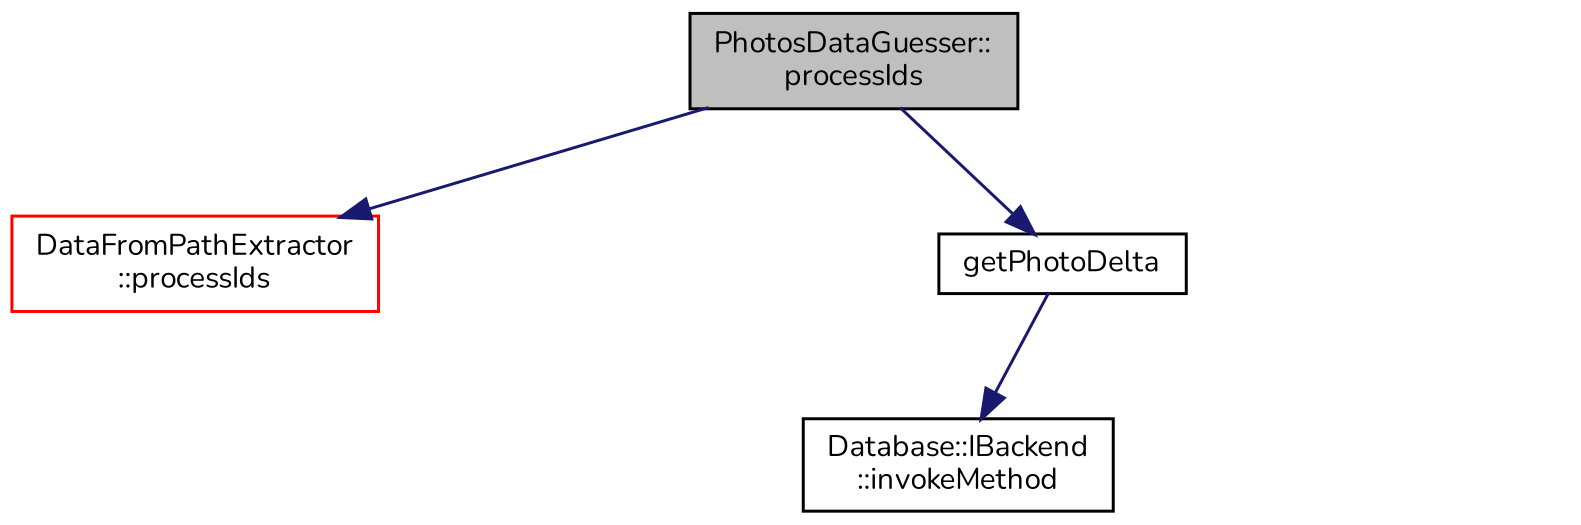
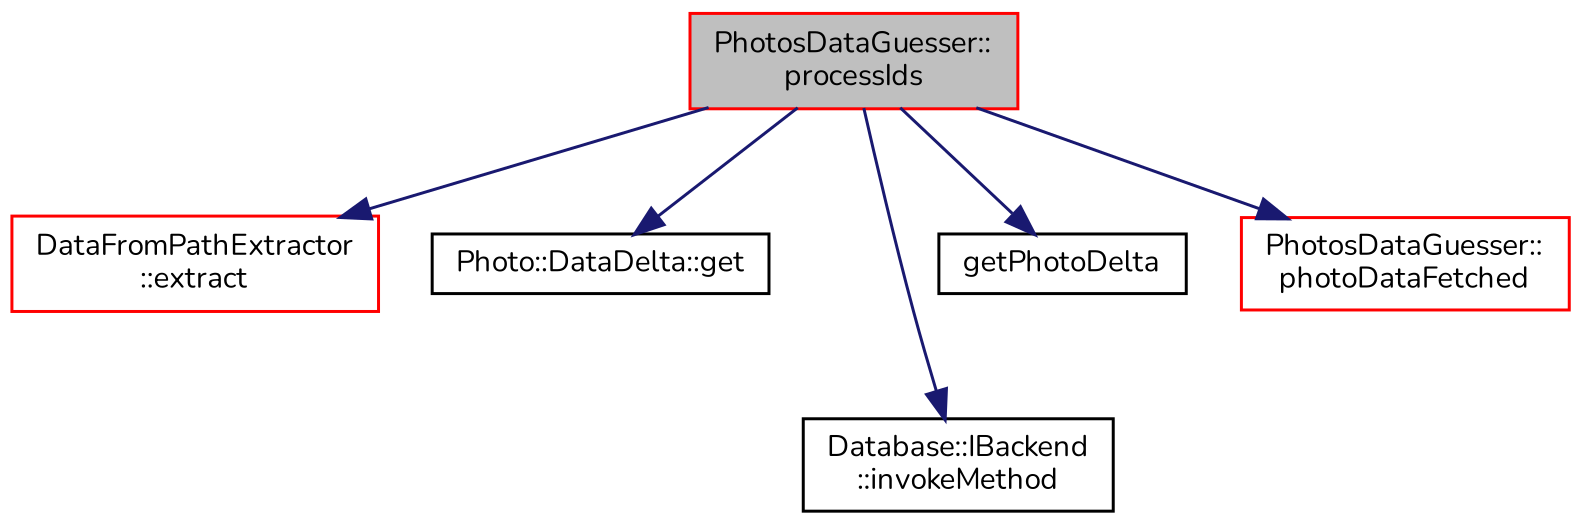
node "PhotosDataGuesser:: processIds": color black -> red
node "DataFromPathExtractor ::processIds": label "DataFromPathExtractor ::processIds" -> "DataFromPathExtractor ::extract"
node "Photo::DataDelta::get": added
node "PhotosDataGuesser:: photoDataFetched": added
edge "getPhotoDelta" -> "Database::IBackend ::invokeMethod": now "PhotosDataGuesser:: processIds" -> "Database::IBackend ::invokeMethod"
